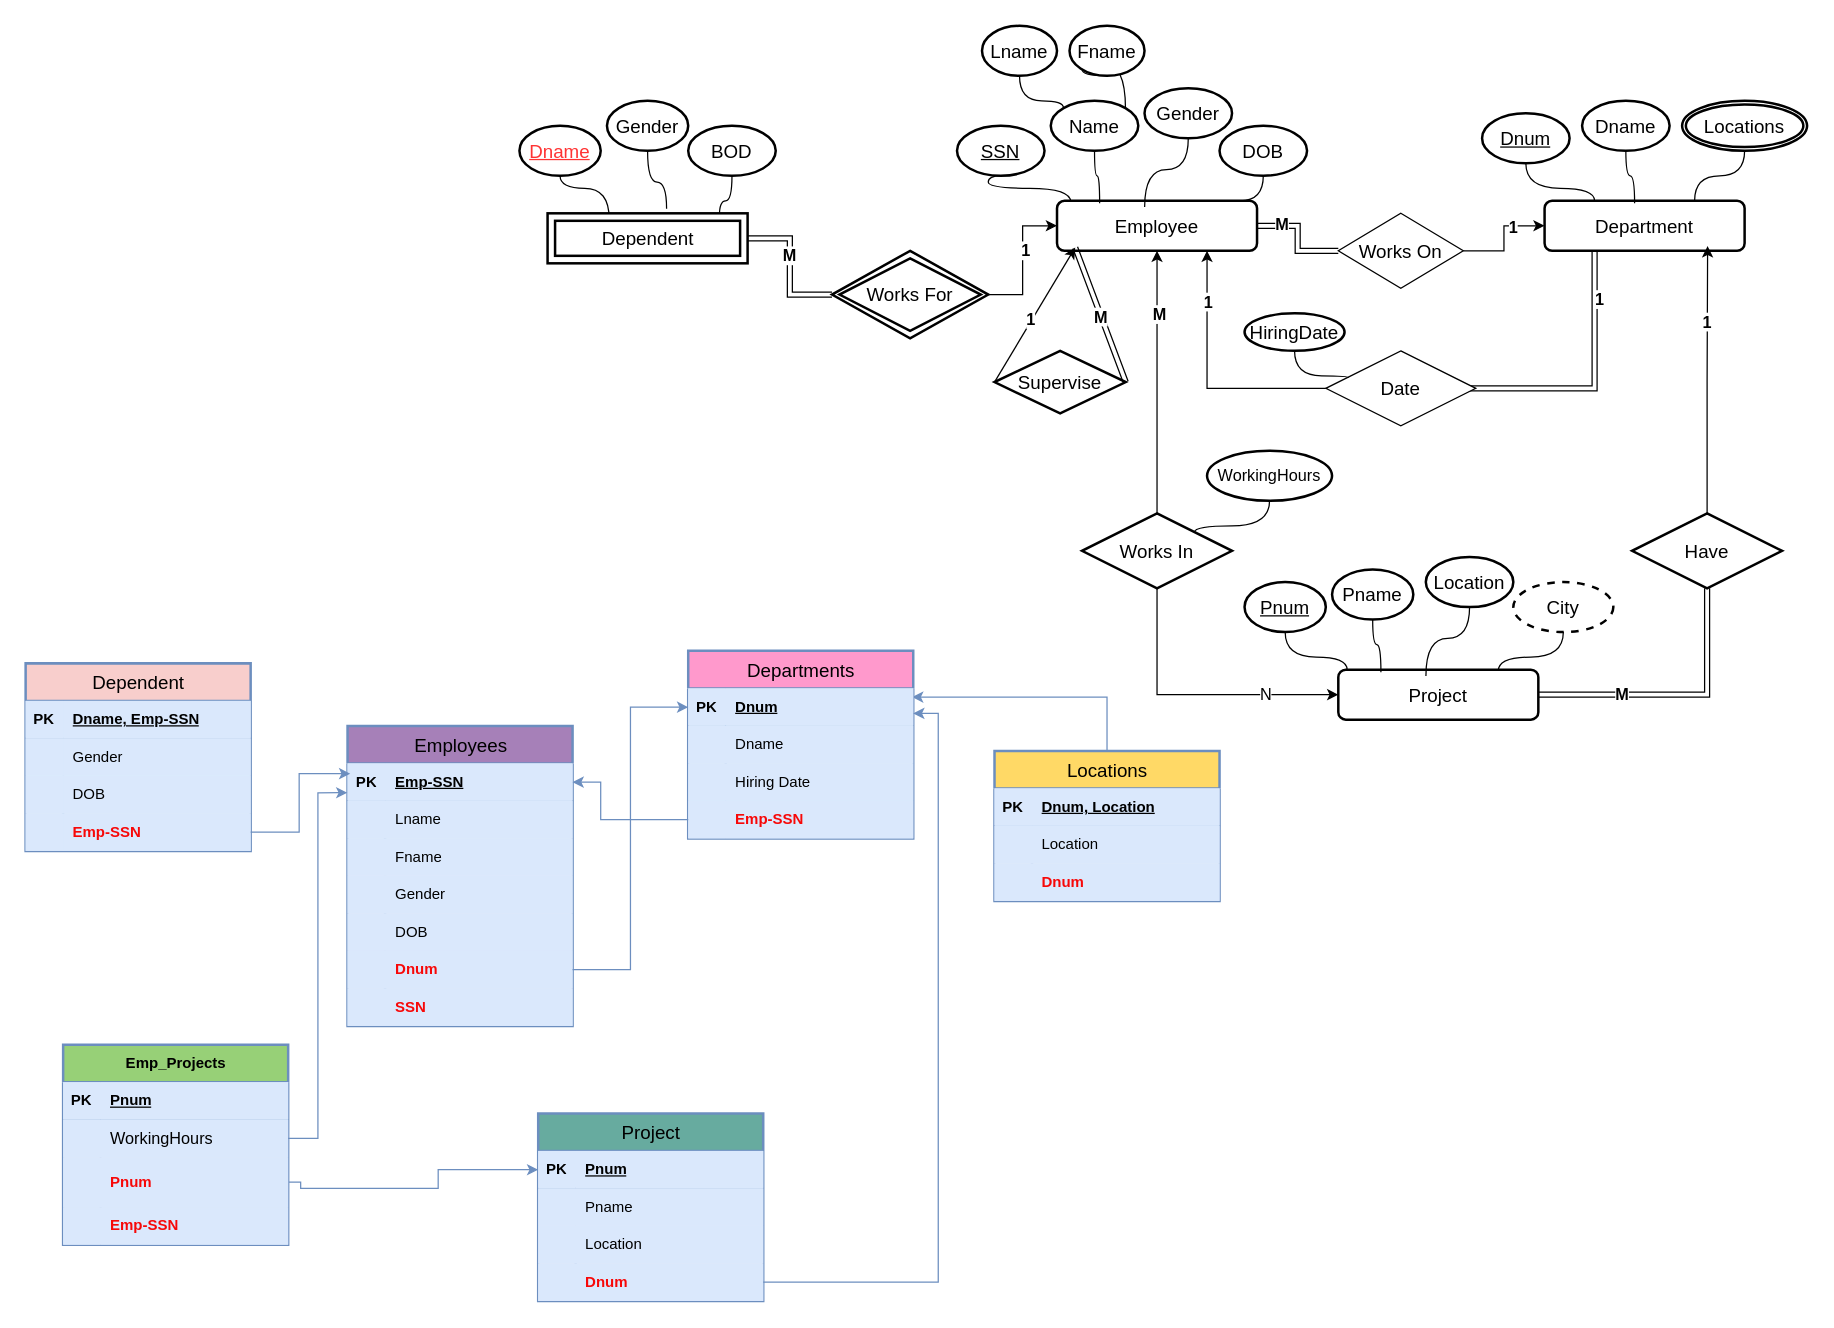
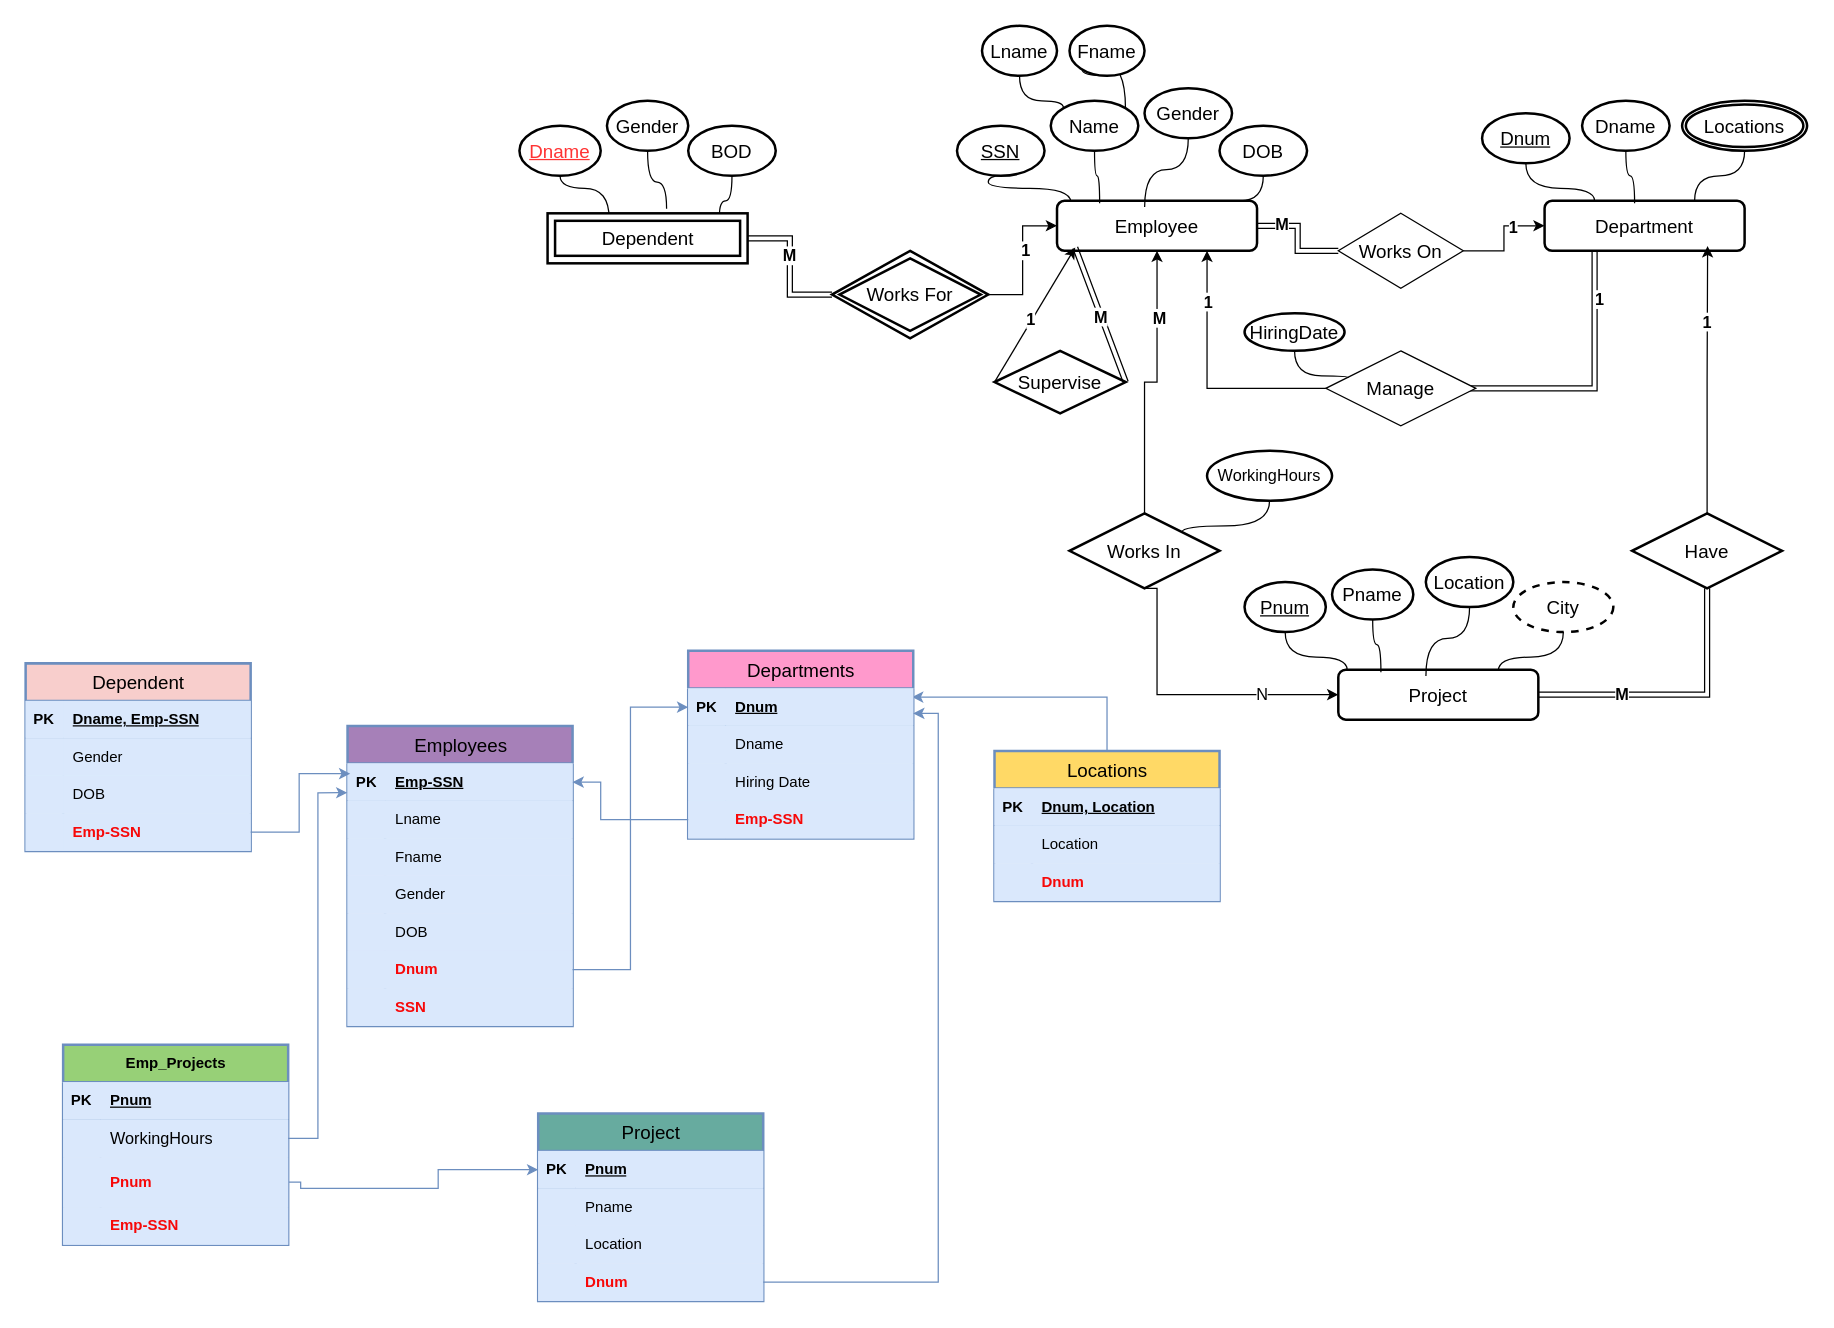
node "Date": label "Date" -> "Manage"
node "Works In": moved (1157, 551) -> (1144, 551)
